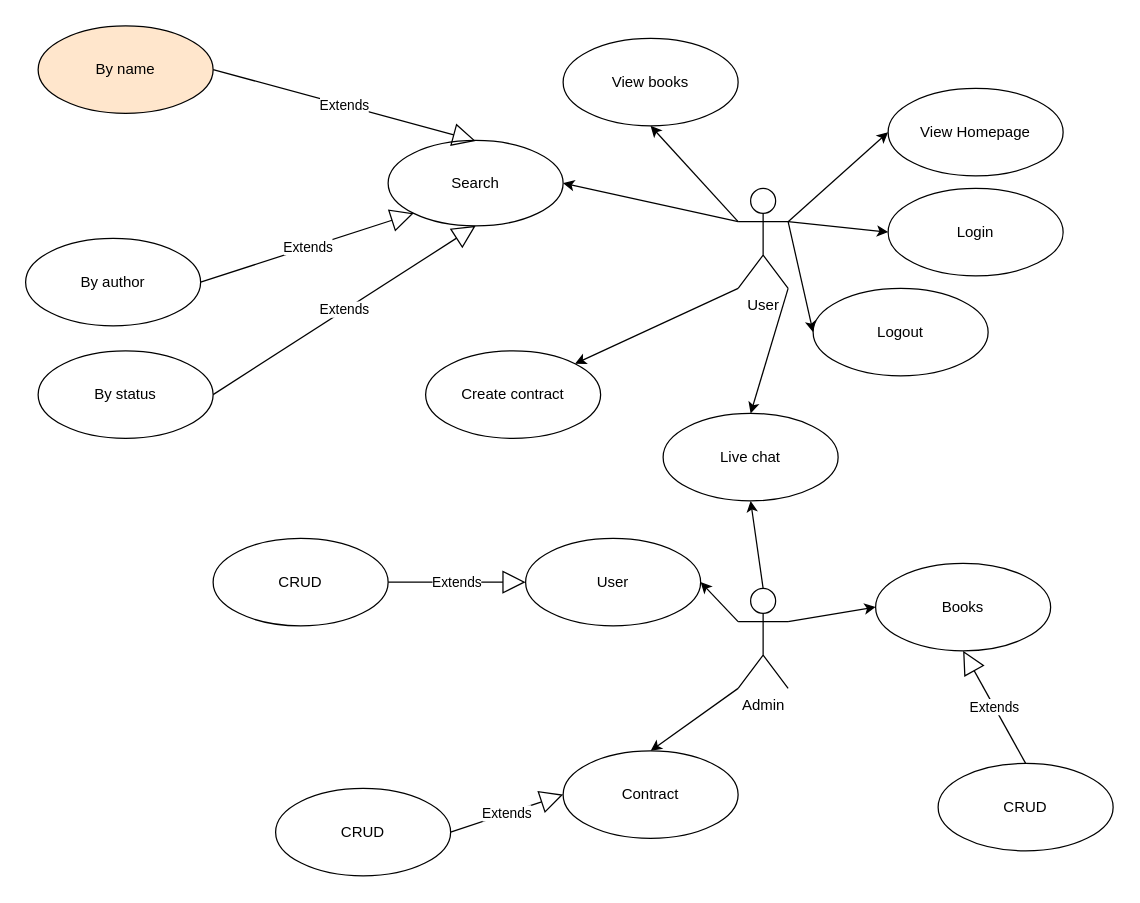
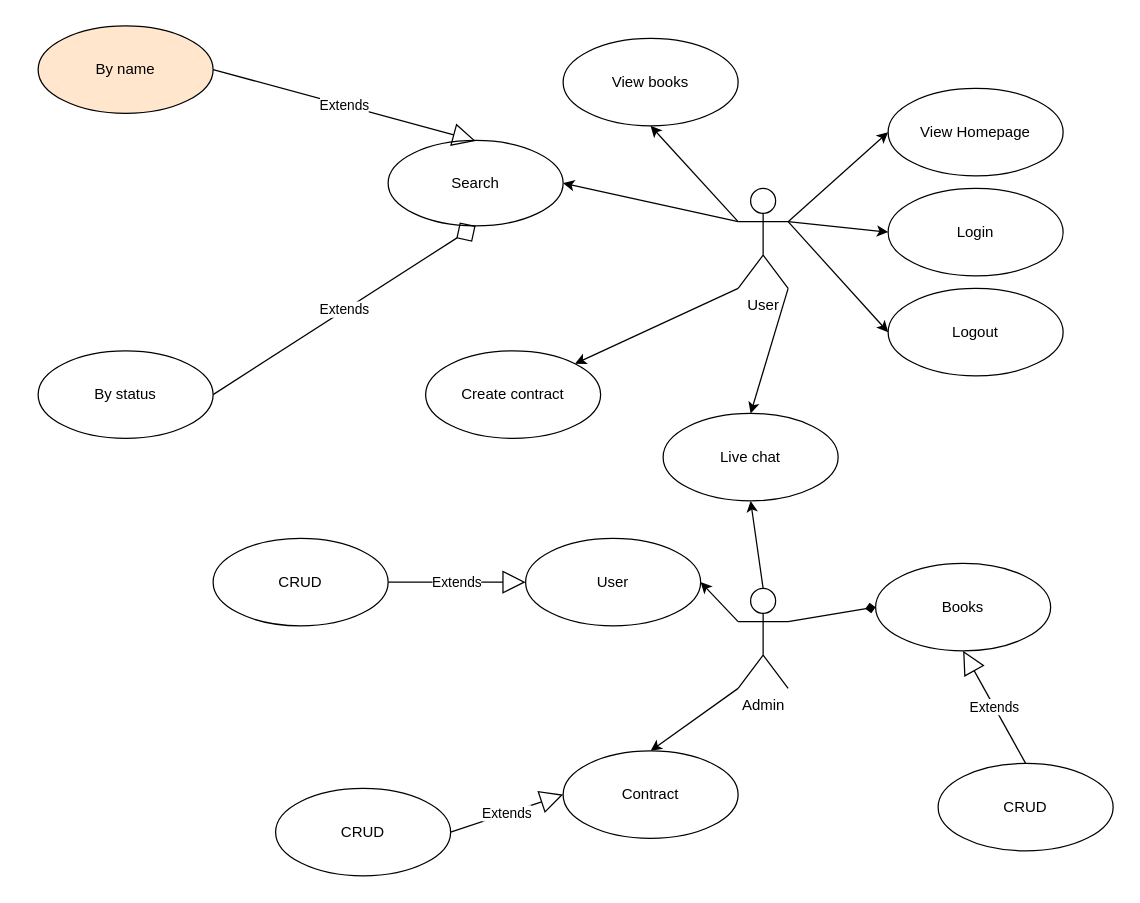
edge "By status" -> "Search": arrowhead block -> diamond
edge "By author" -> "Search": removed, label "Extends"
node "By author": removed
node "Logout": moved (901, 332) -> (976, 332)
edge "Admin" -> "Books": arrowhead classic -> diamond
